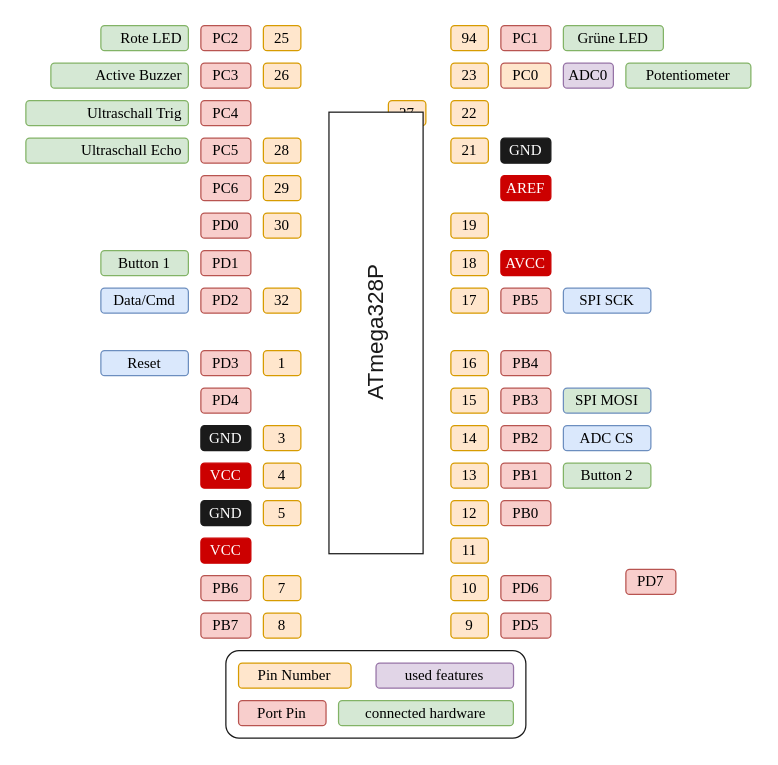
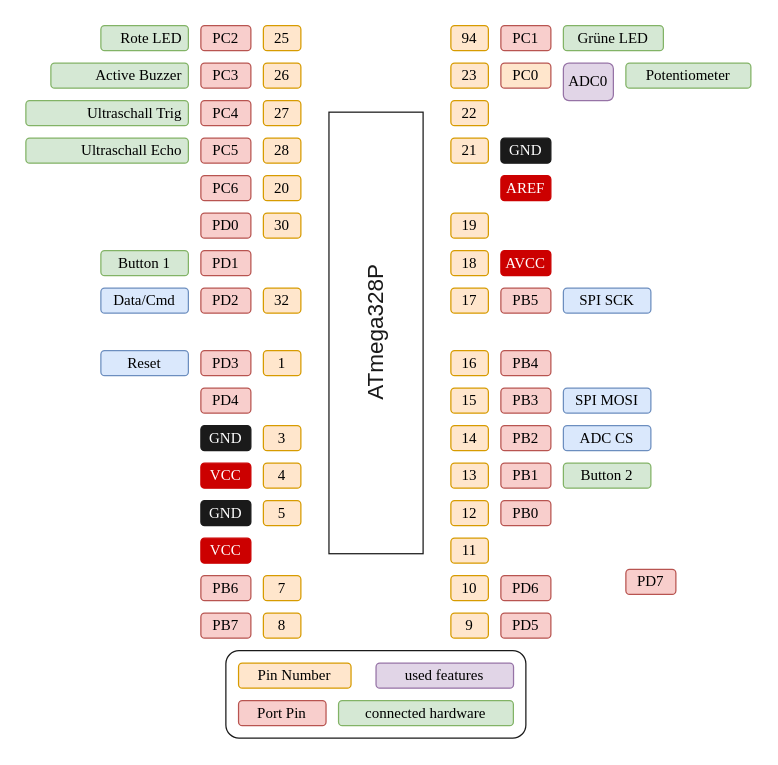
node "ADC0": size 50x25 -> 50x38
node "27": moved (407, 113) -> (282, 113)
node "29": label "29" -> "20"
node "SPI MOSI": fillcolor #d5e8d4 -> #dae8fc
